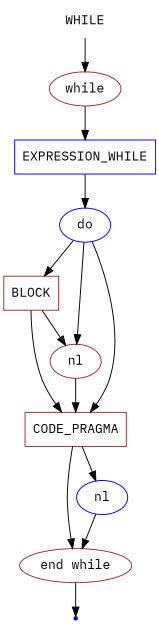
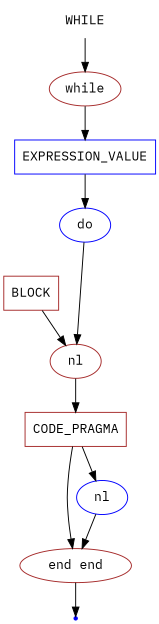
node "EXPRESSION_WHILE": label "EXPRESSION_WHILE" -> "EXPRESSION_VALUE"
edge "do" -> "BLOCK": removed
edge "do" -> "CODE_PRAGMA": removed
edge "BLOCK" -> "CODE_PRAGMA": removed
node "end while": label "end while" -> "end end"
